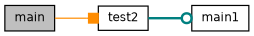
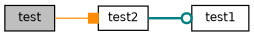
node "main": label "main" -> "test"
node "main1": label "main1" -> "test1"
